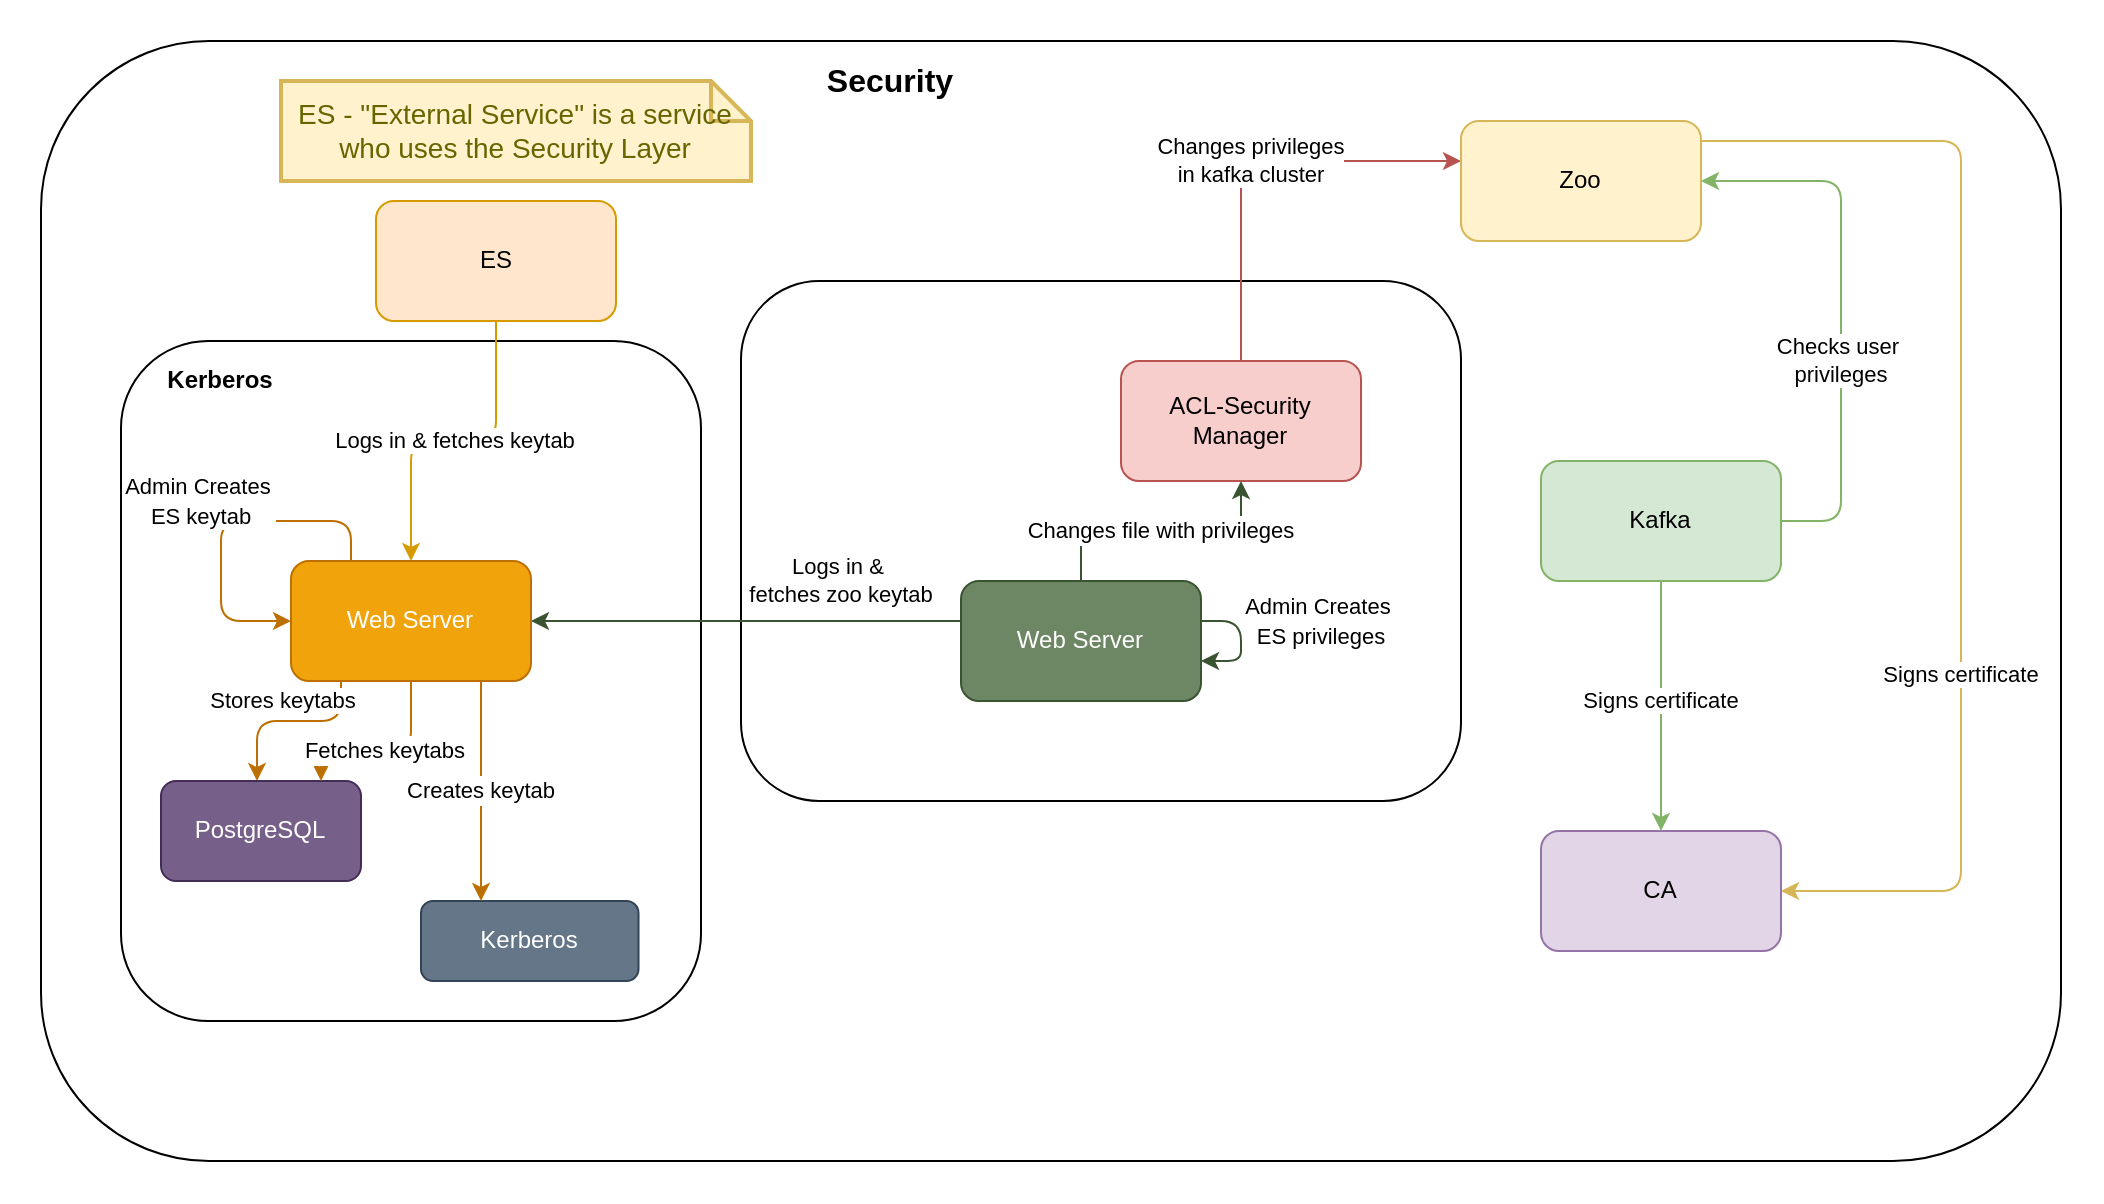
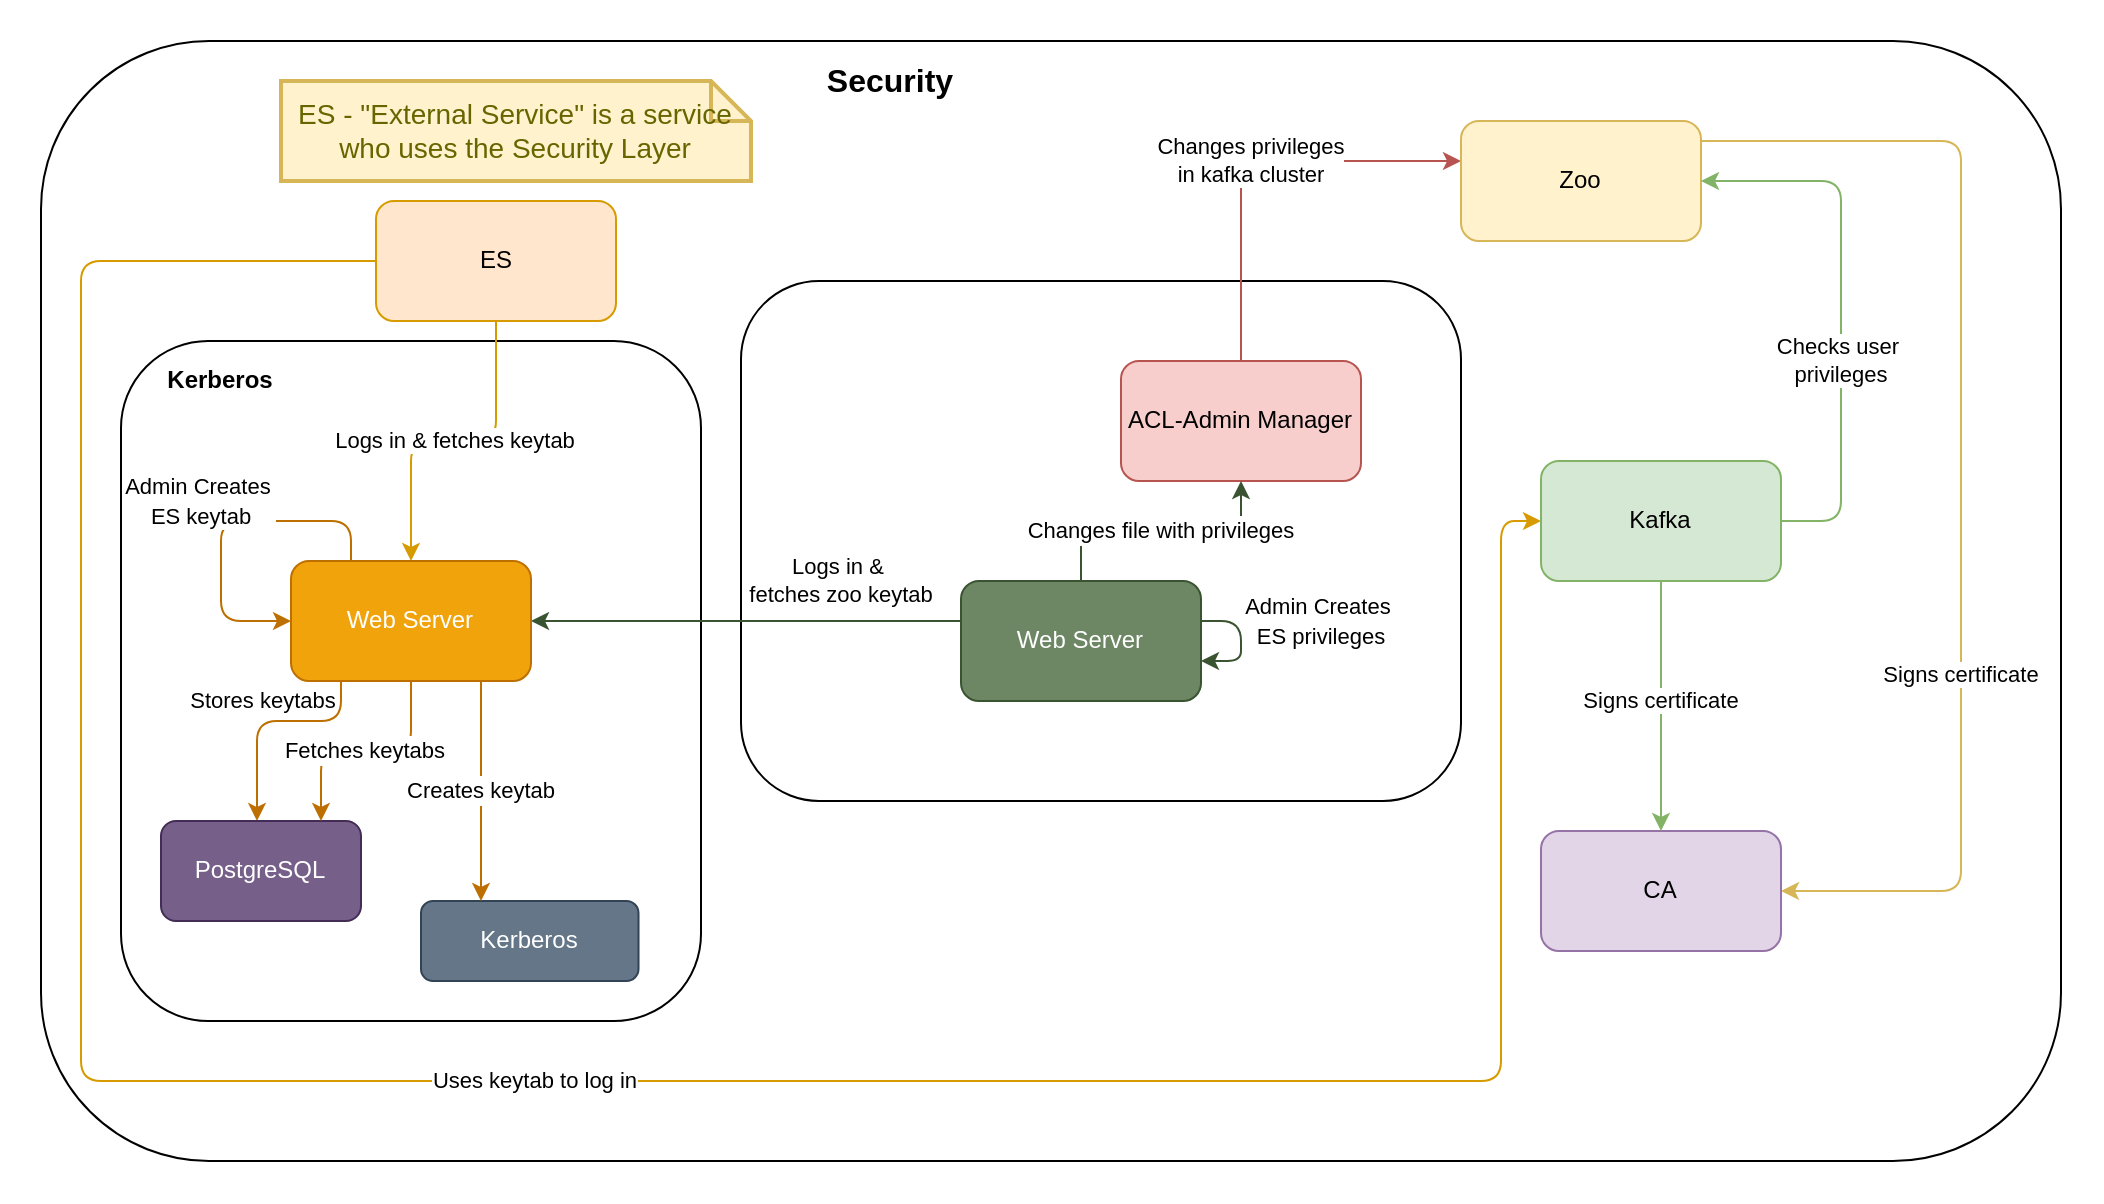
node "ACL-Security Manager": label "ACL-Security Manager" -> "ACL-Admin Manager"
node "PostgreSQL": moved (261, 831) -> (261, 871)
edge "ES" -> "Kafka": added, label "Uses keytab to log in"
